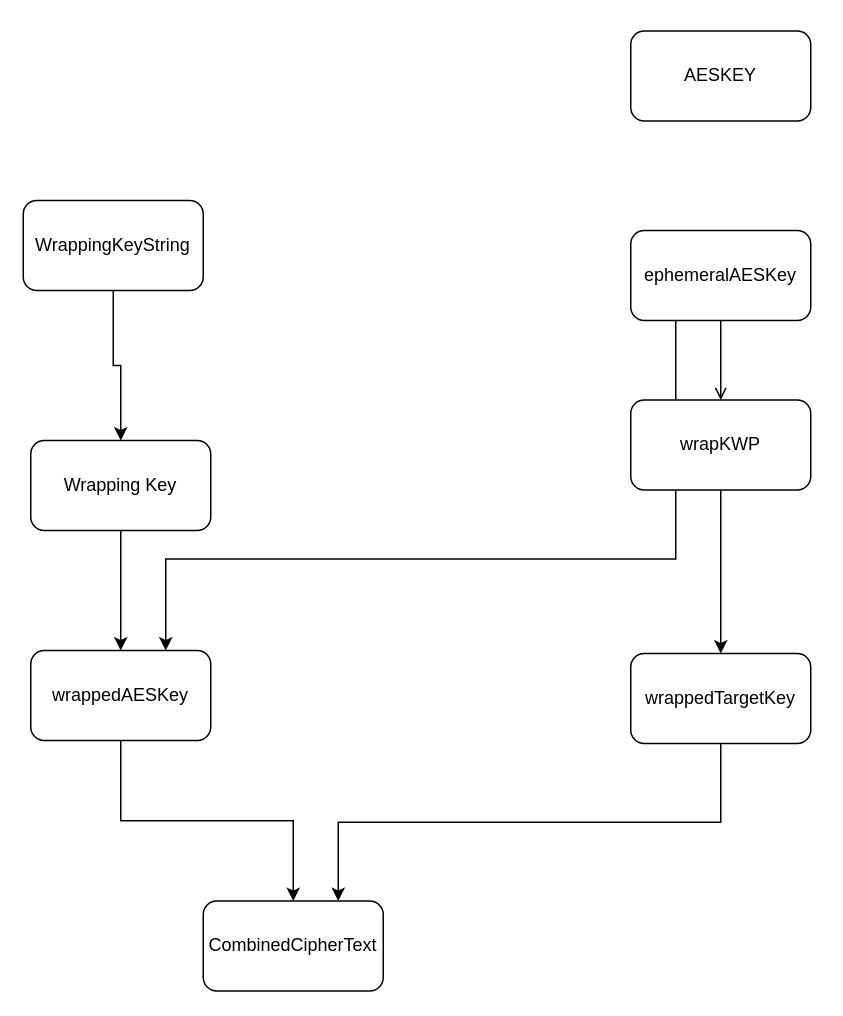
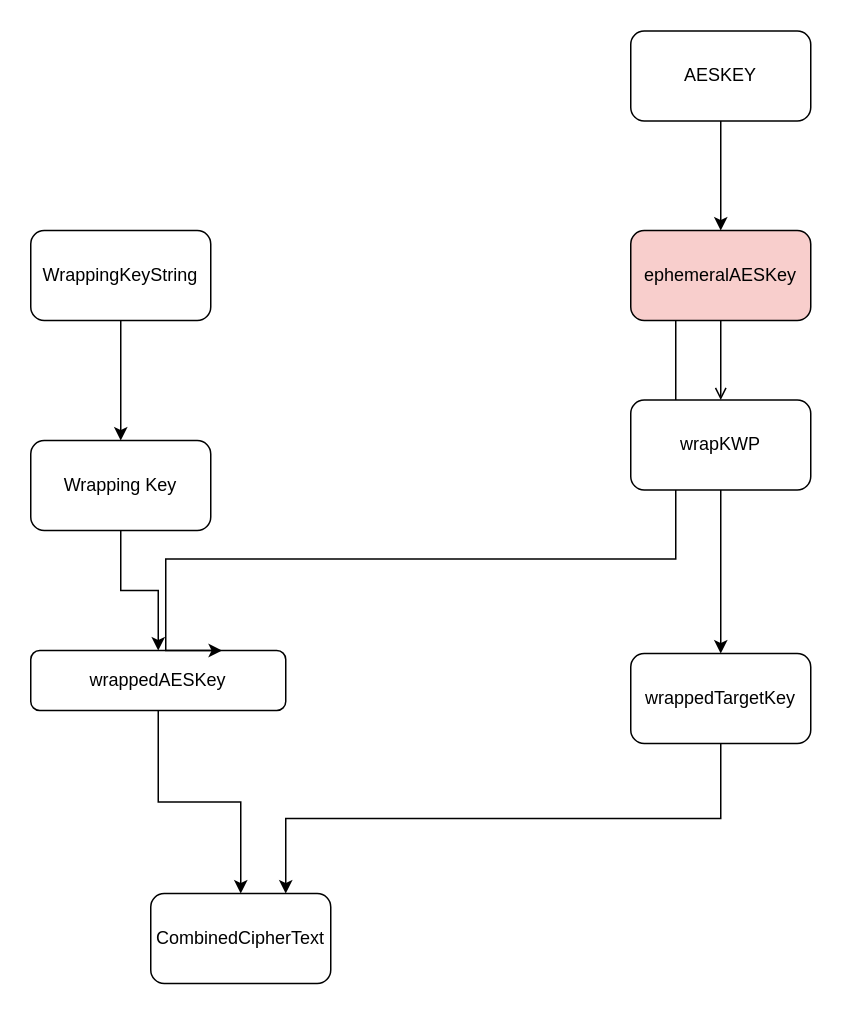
edge "AESKEY" -> "ephemeralAESKey": added
node "WrappingKeyString": moved (113, 245) -> (121, 275)
node "ephemeralAESKey": fillcolor #ffffff -> #f8cecc
node "wrappedAESKey": size 180x90 -> 255x60
node "CombinedCipherText": moved (293, 946) -> (241, 938)
